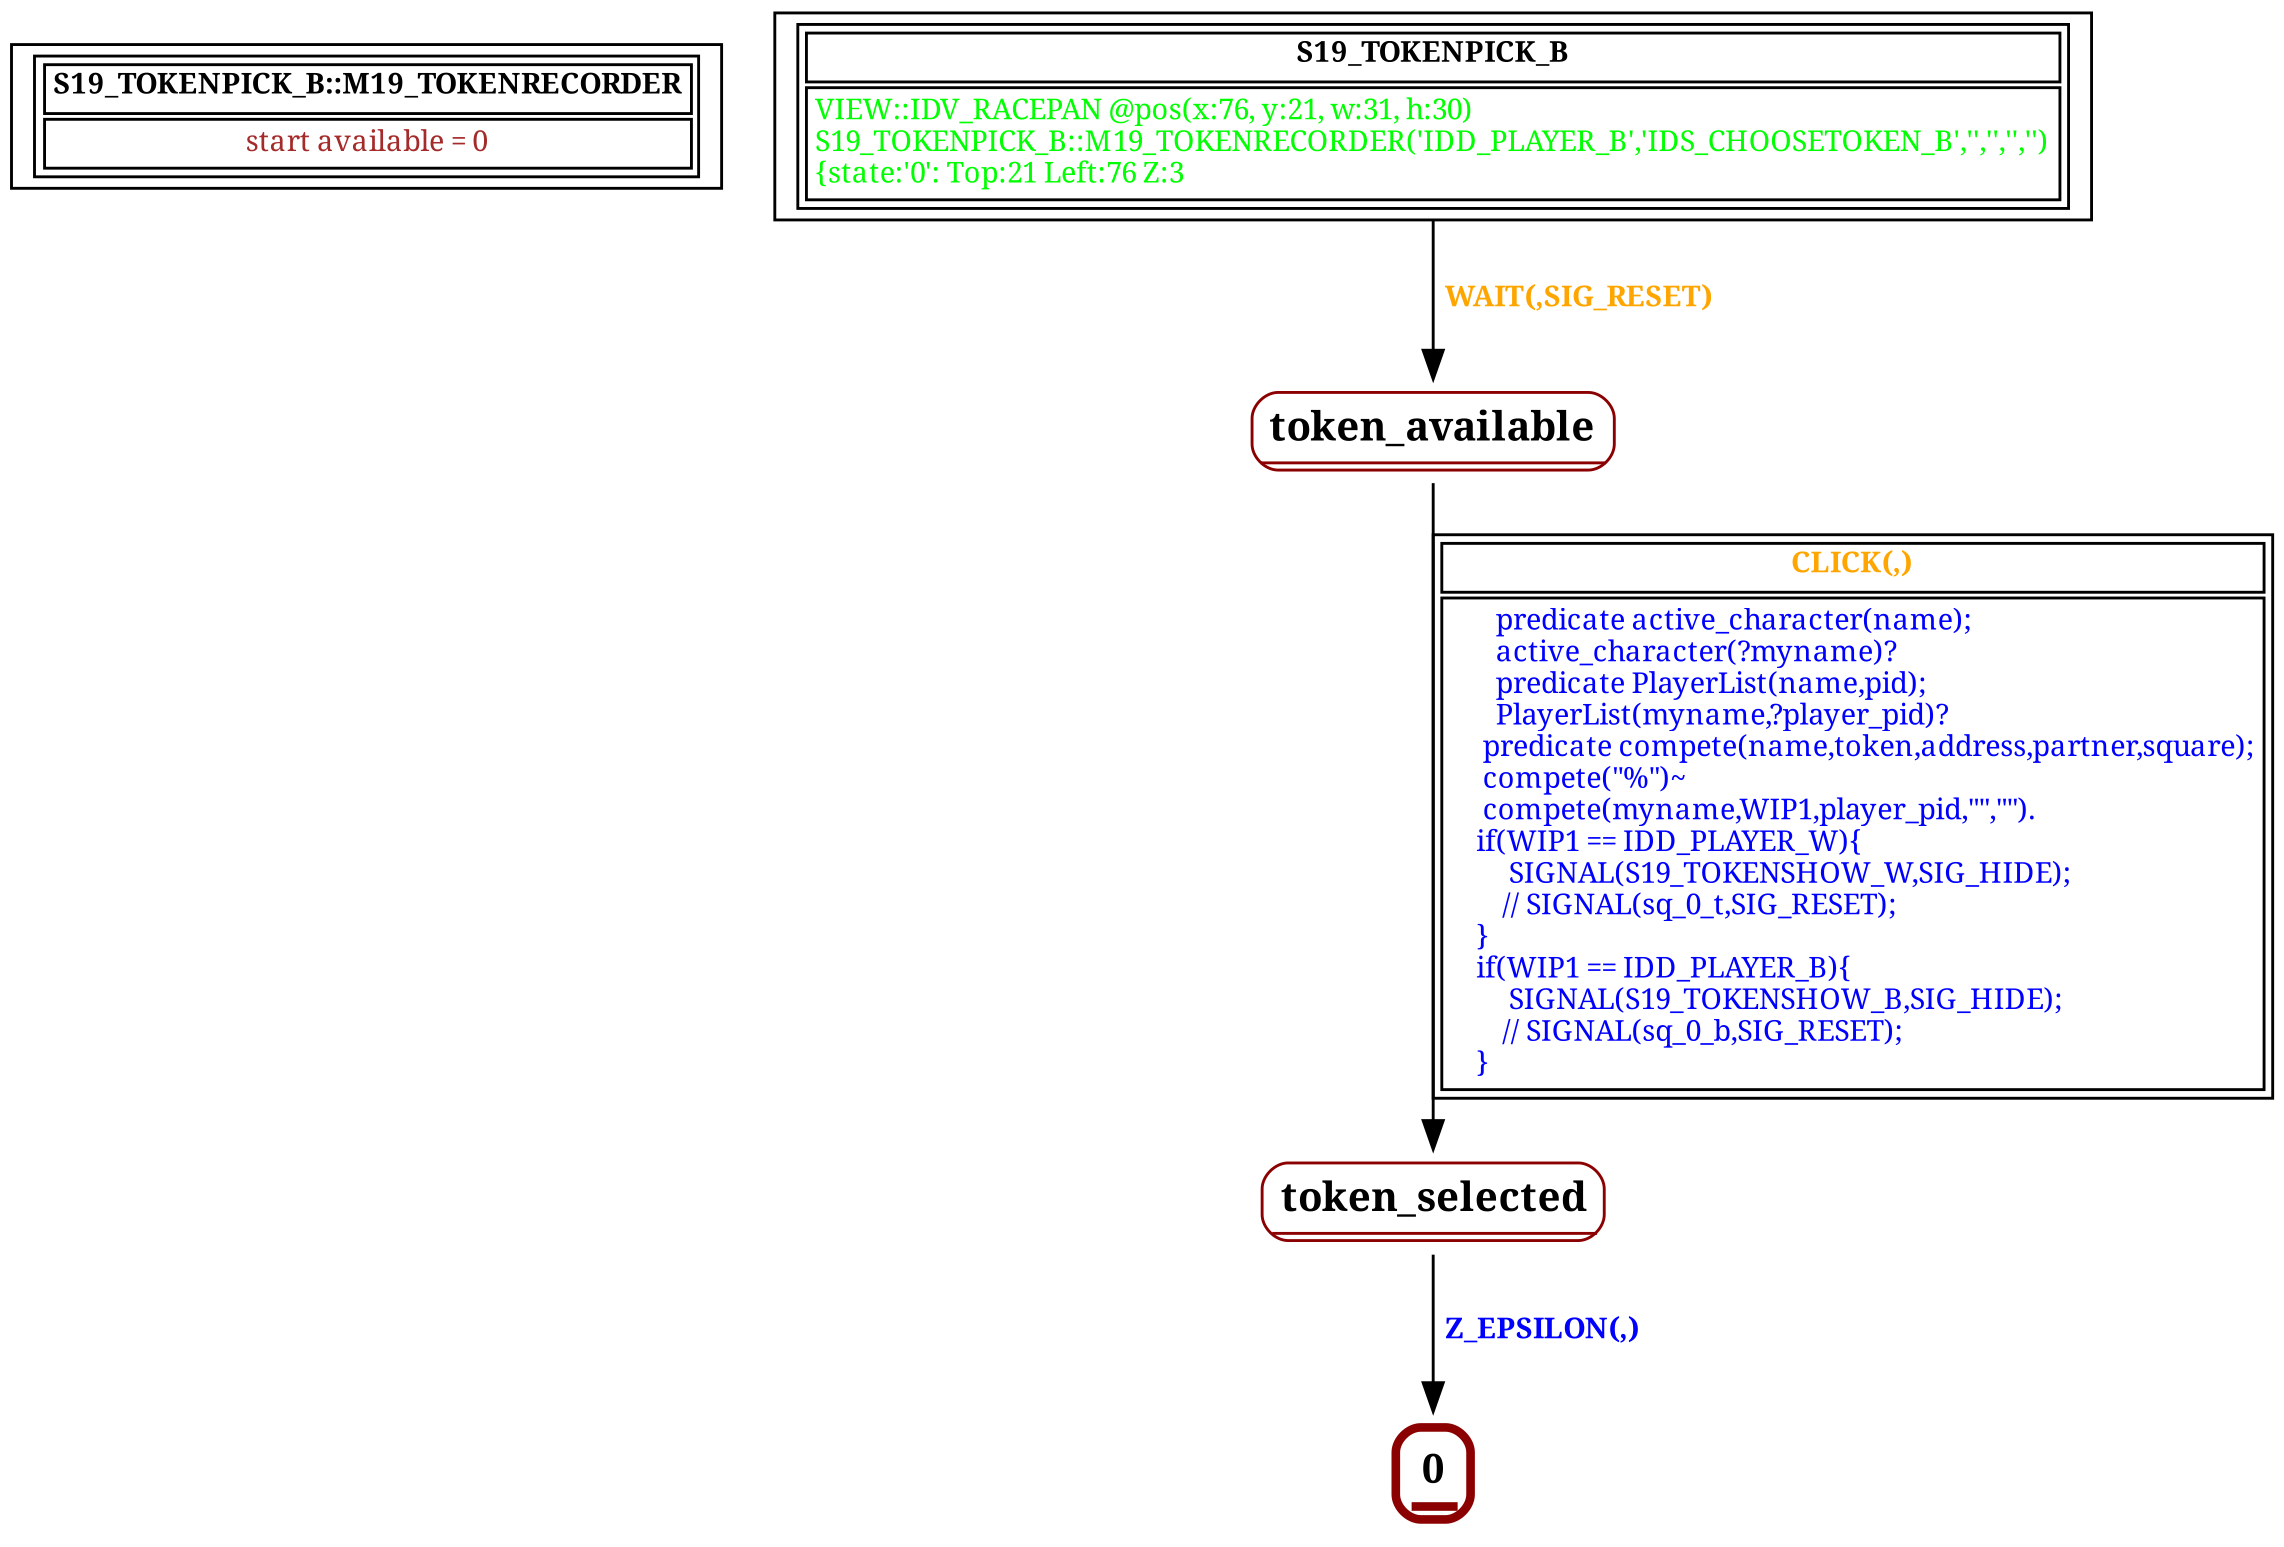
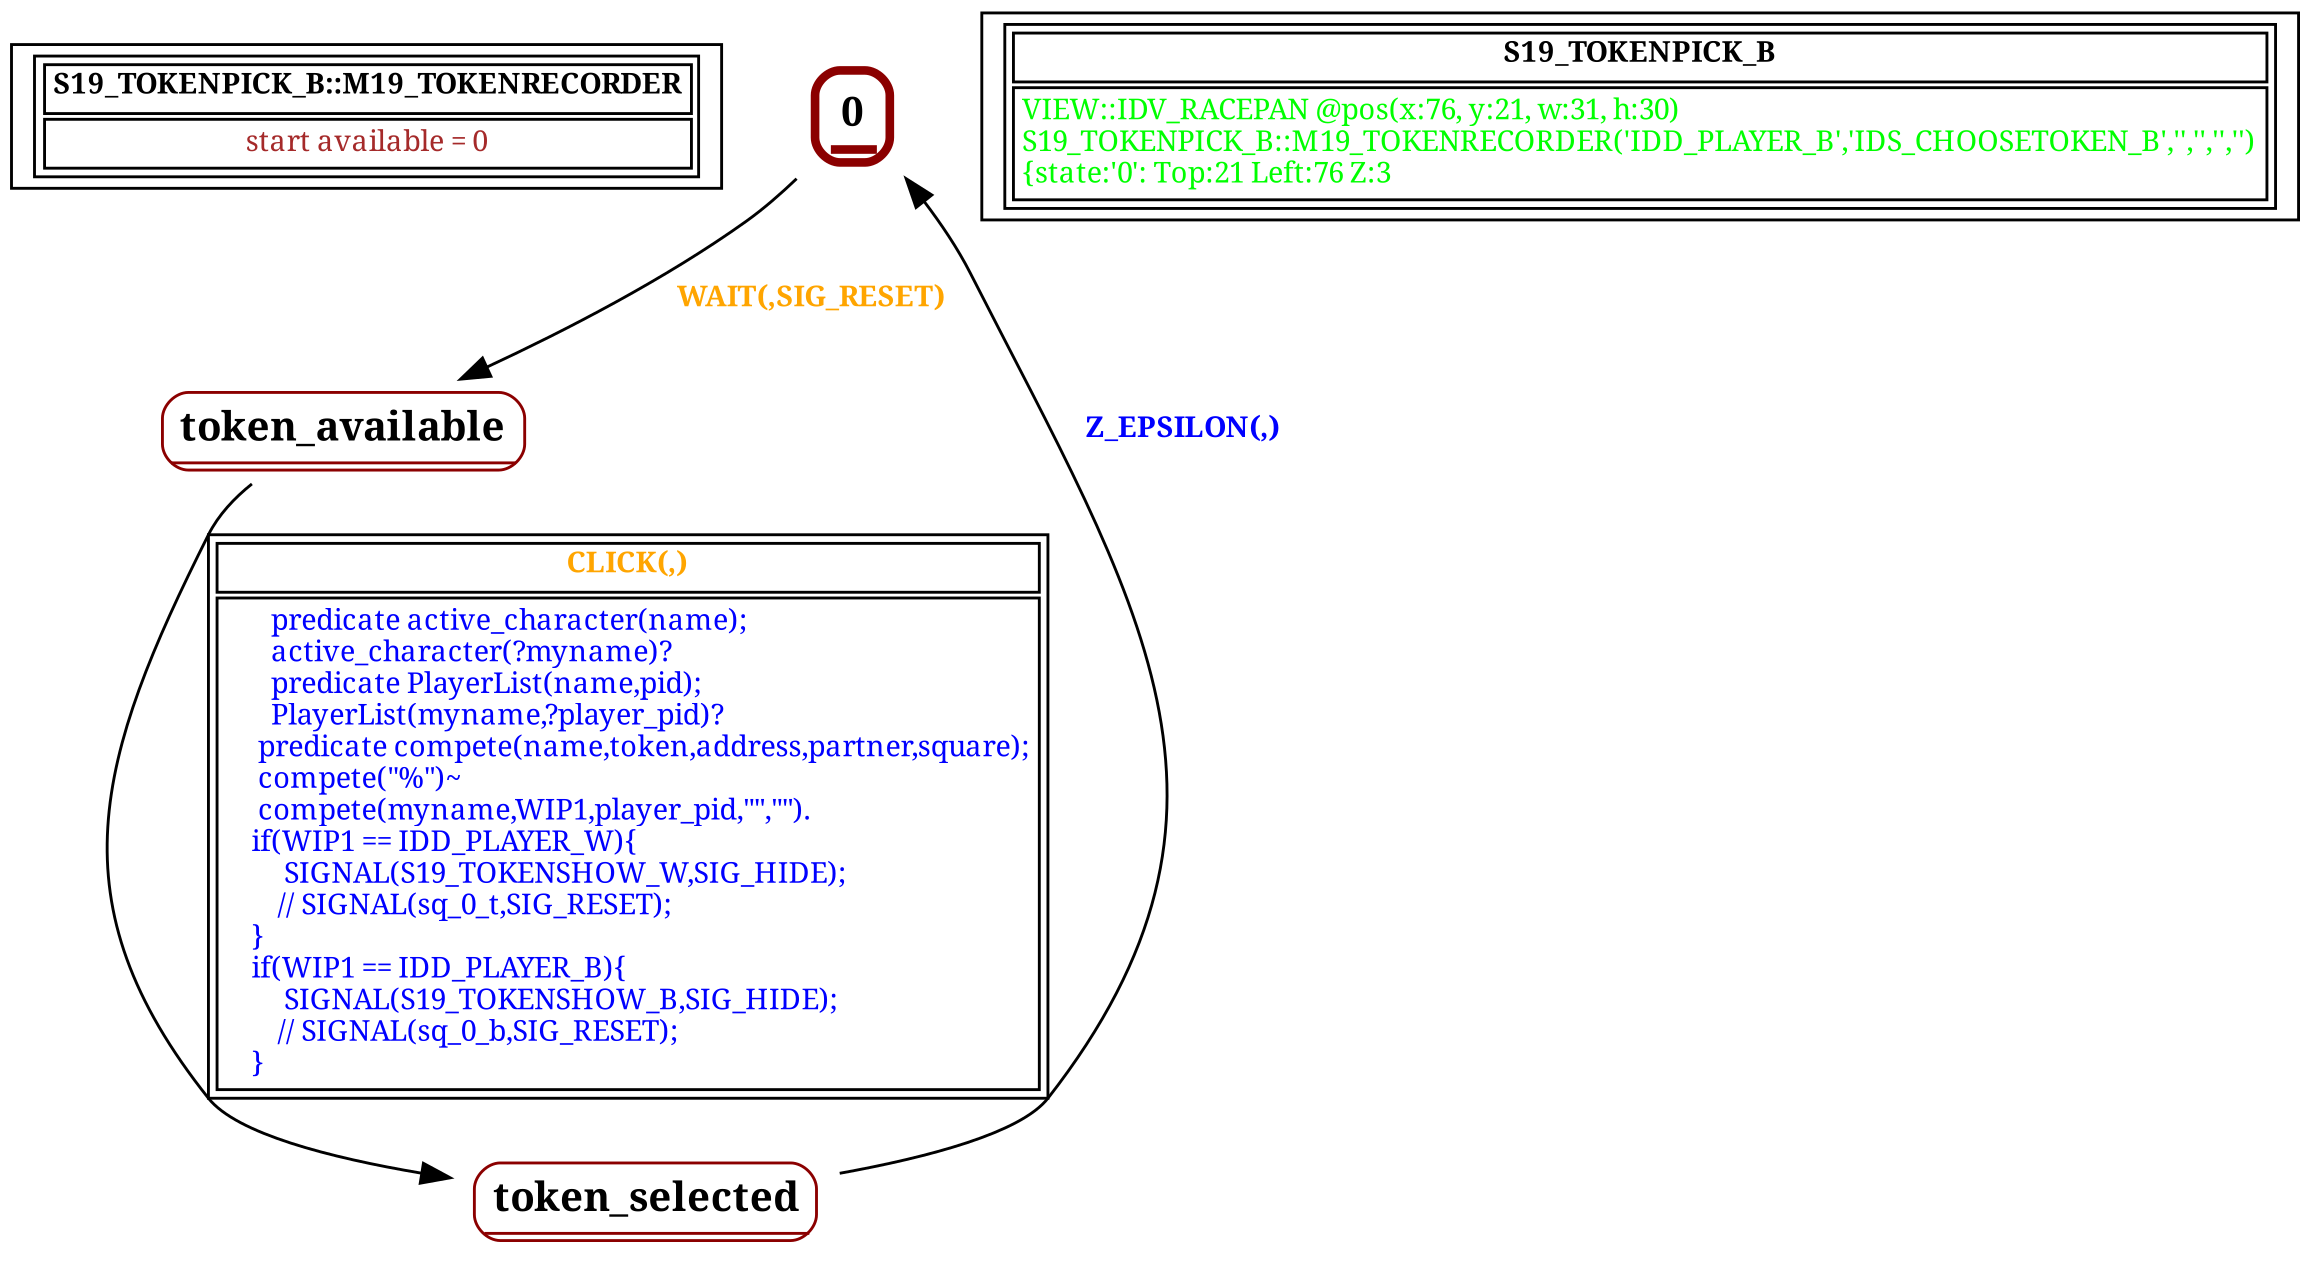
edge "S19_TOKENPICK_B" -> "token_available": now "0" -> "token_available"
